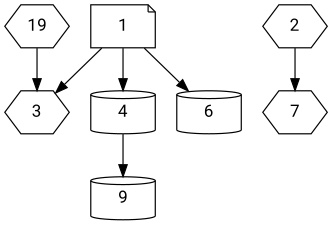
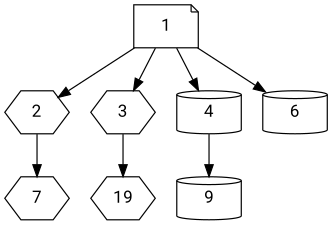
edge "19" -> "3": reversed
edge "1" -> "2": added
